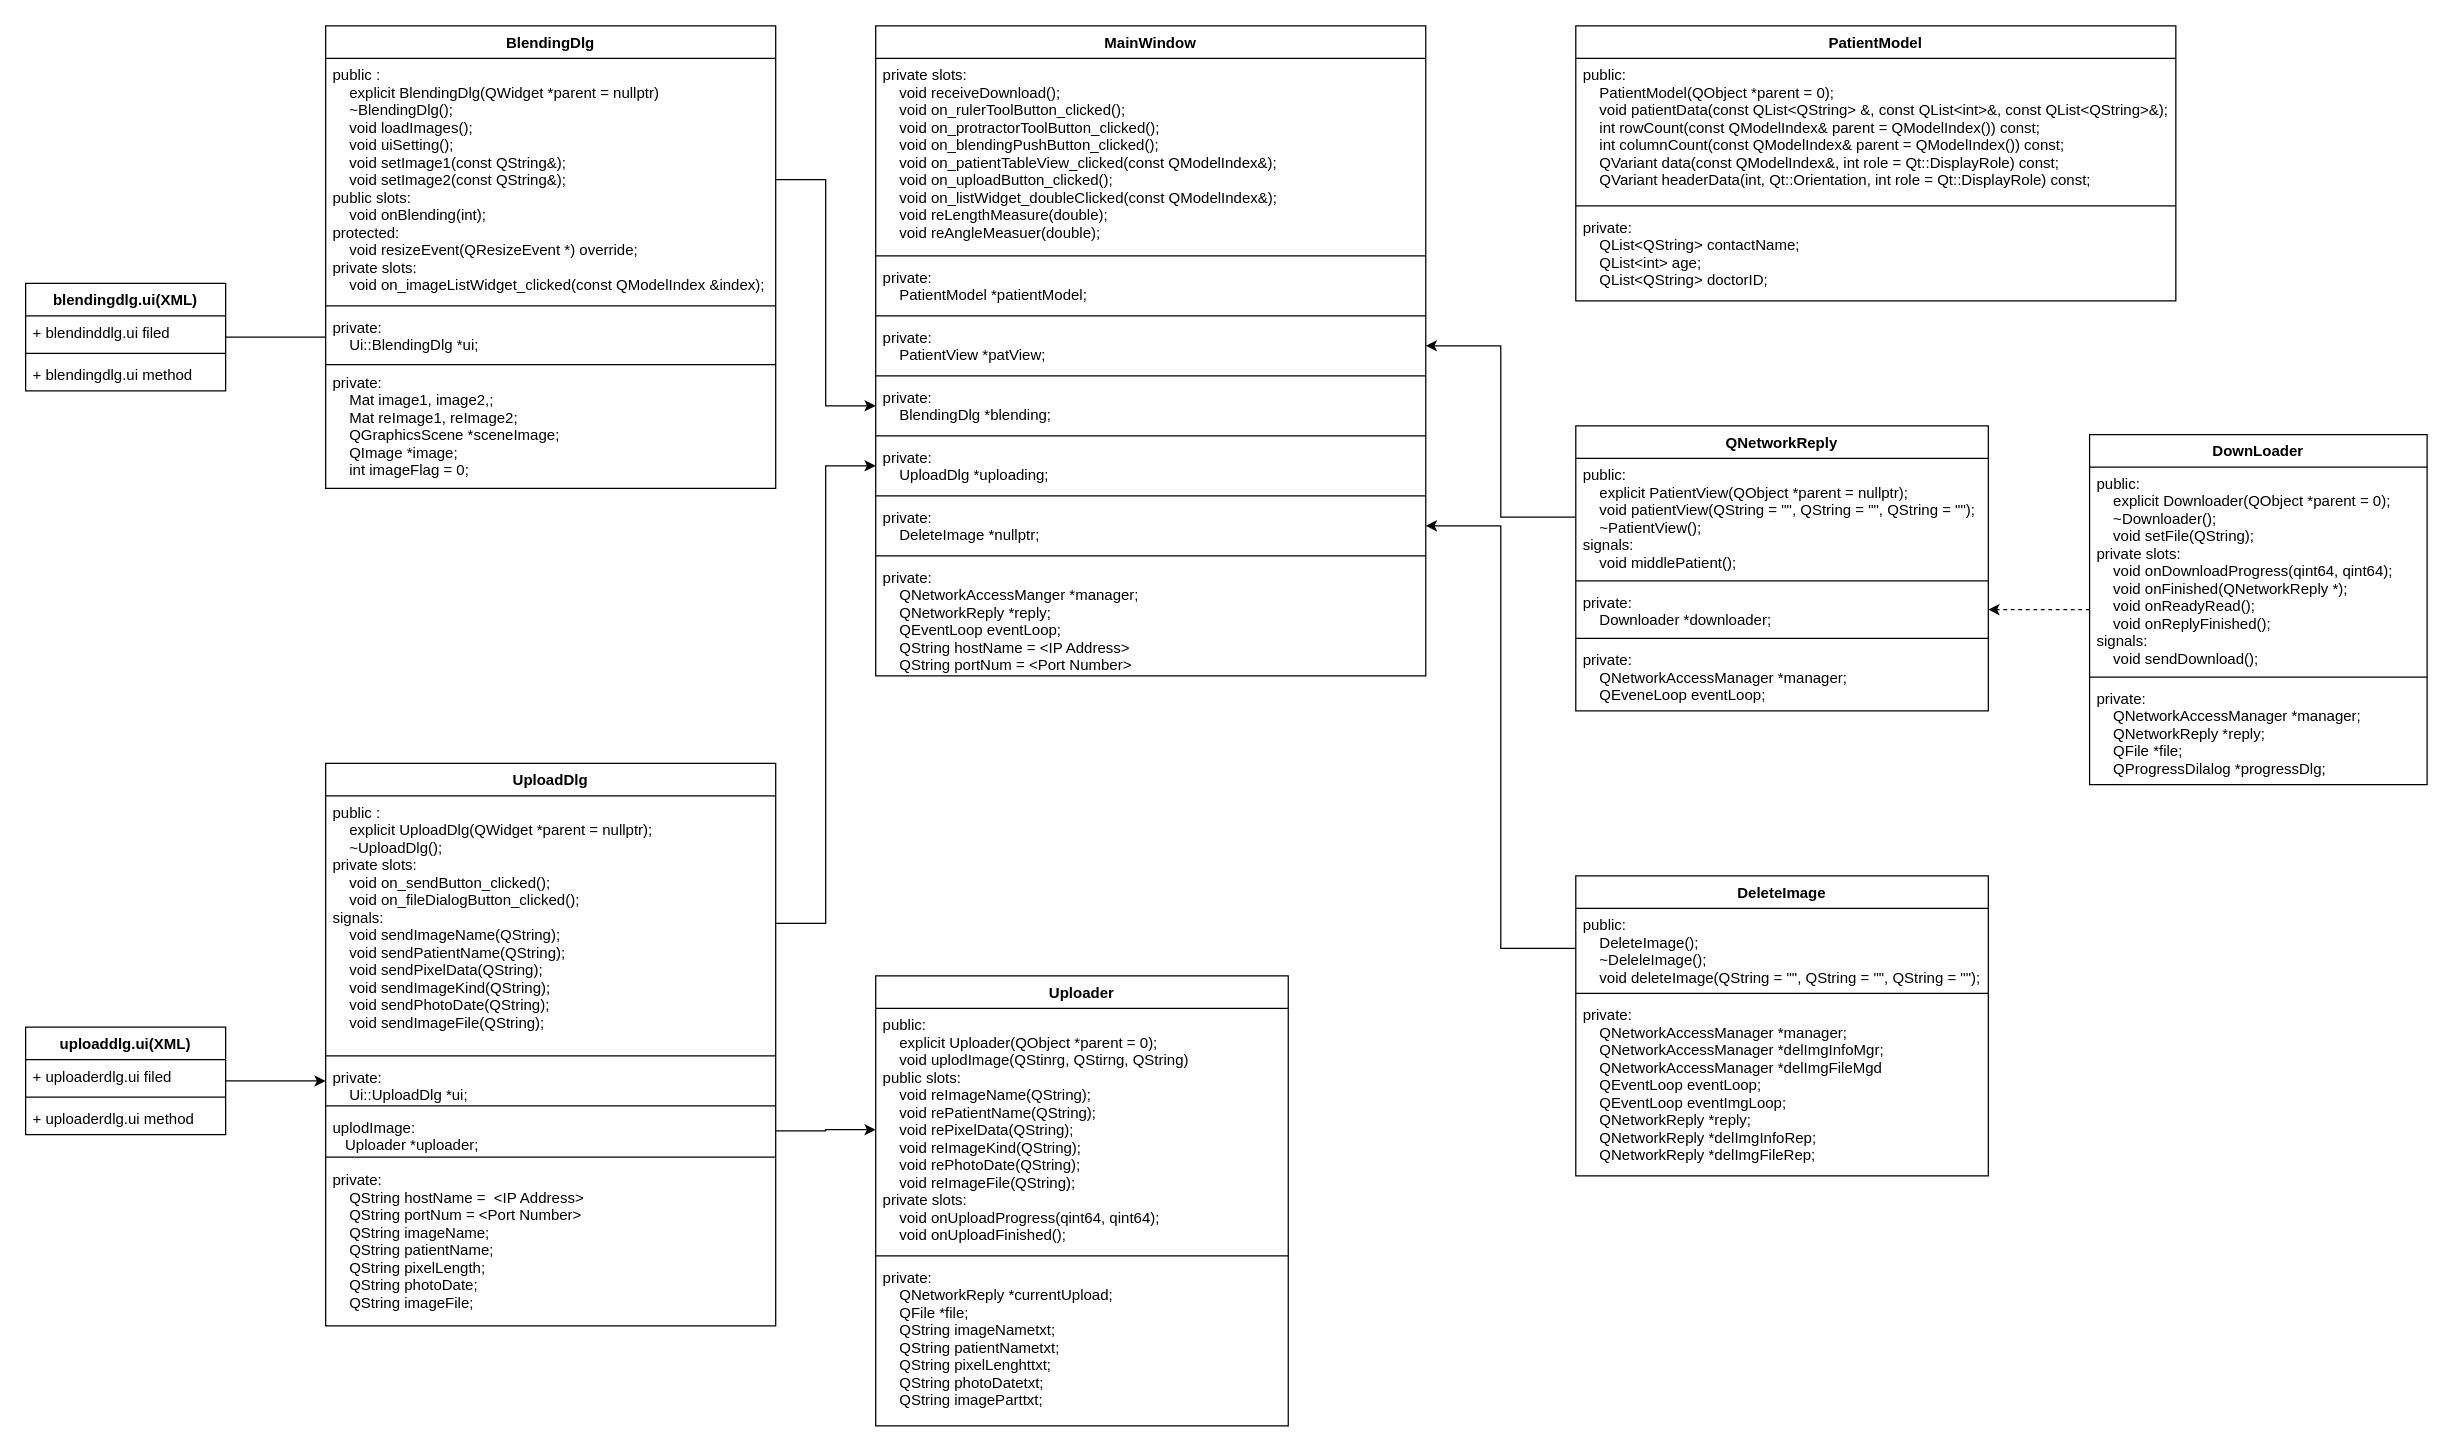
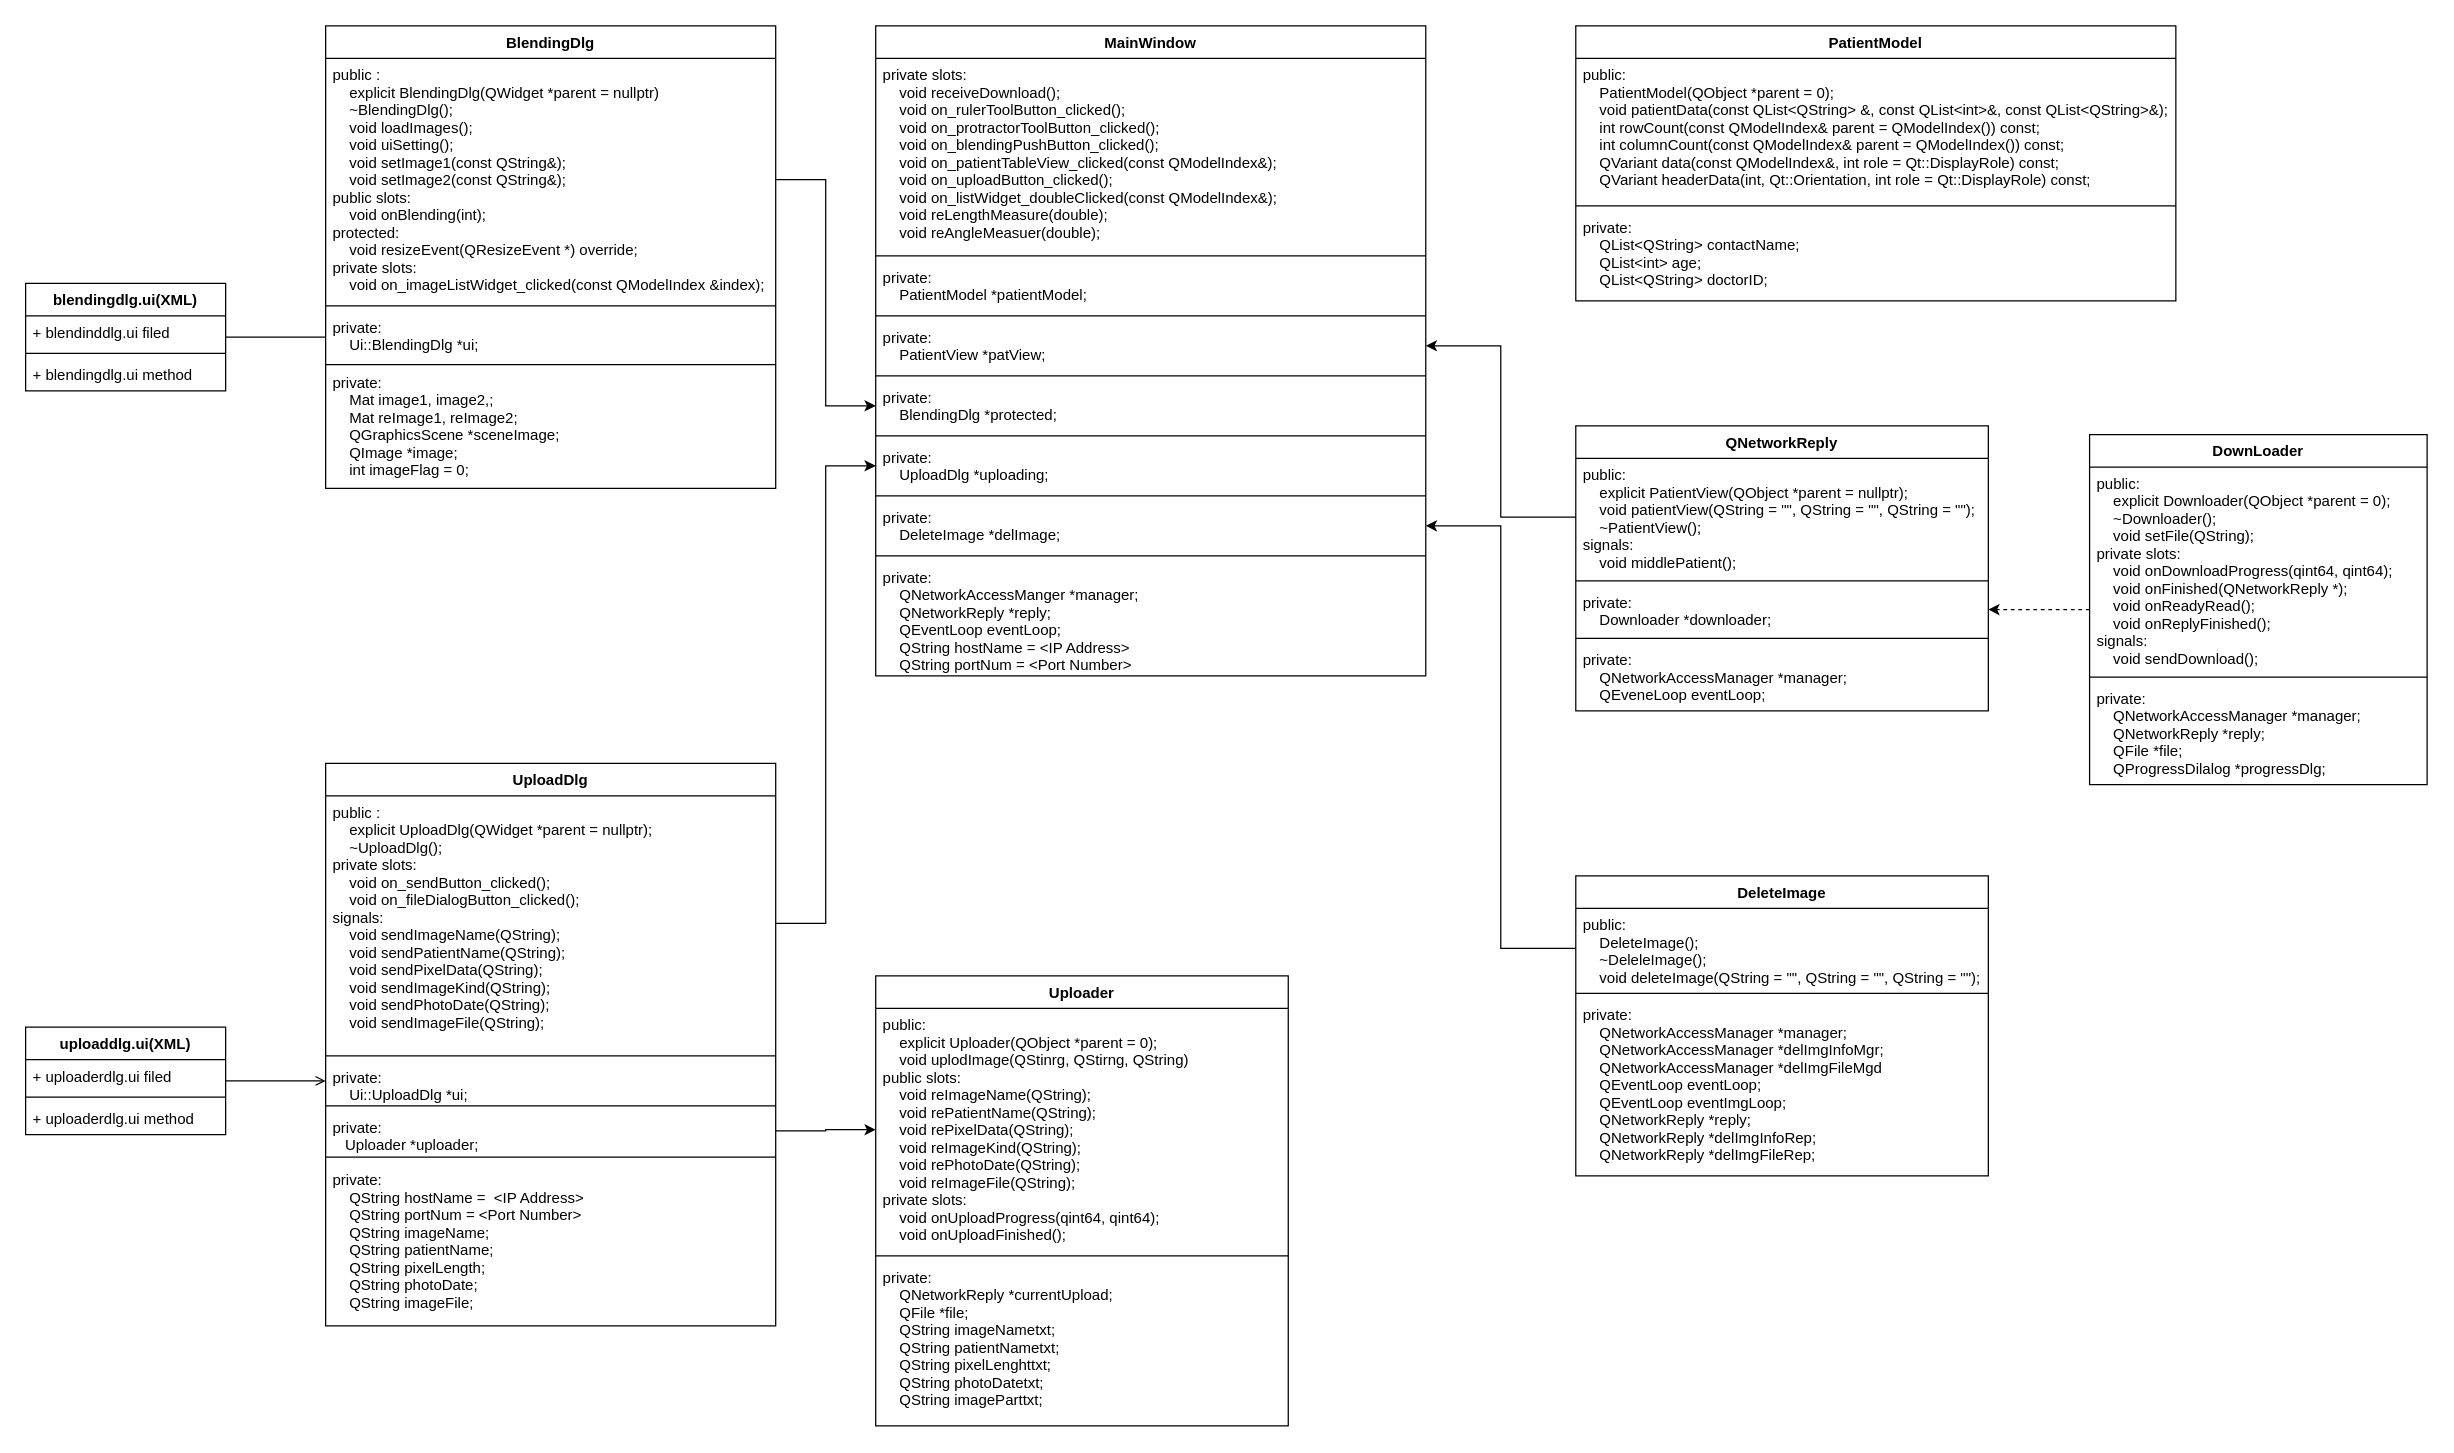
node "private: BlendingDlg *blending;": label "private: BlendingDlg *blending;" -> "private: BlendingDlg *protected;"
node "private: DeleteImage *nullptr;": label "private: DeleteImage *nullptr;" -> "private: DeleteImage *delImage;"
edge "uploaddlg.ui(XML)" -> "private: Ui::UploadDlg *ui;": arrowhead classic -> open
node "uplodImage: Uploader *uploader;": label "uplodImage: Uploader *uploader;" -> "private: Uploader *uploader;"
